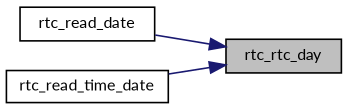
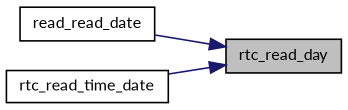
node "rtc_read_date": label "rtc_read_date" -> "read_read_date"
node "rtc_rtc_day": label "rtc_rtc_day" -> "rtc_read_day"
